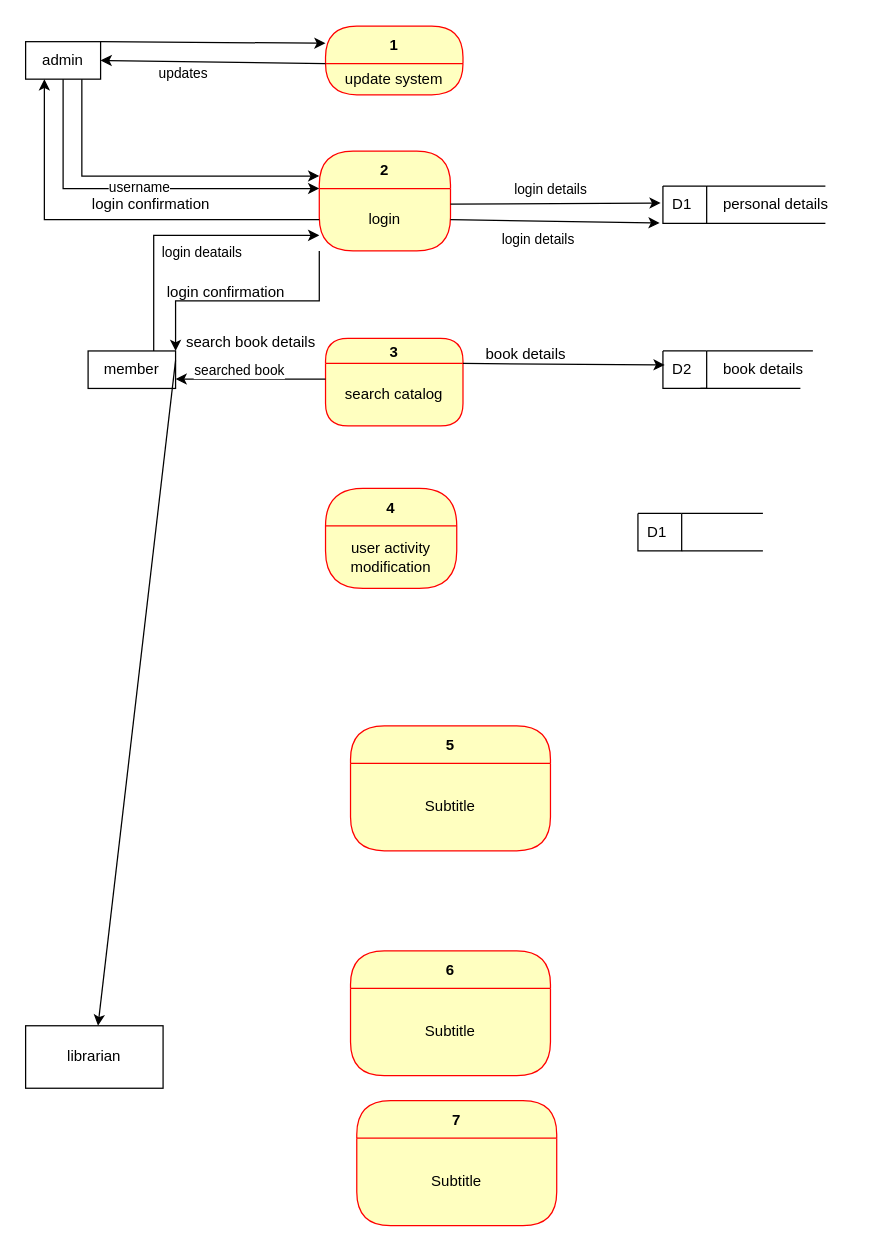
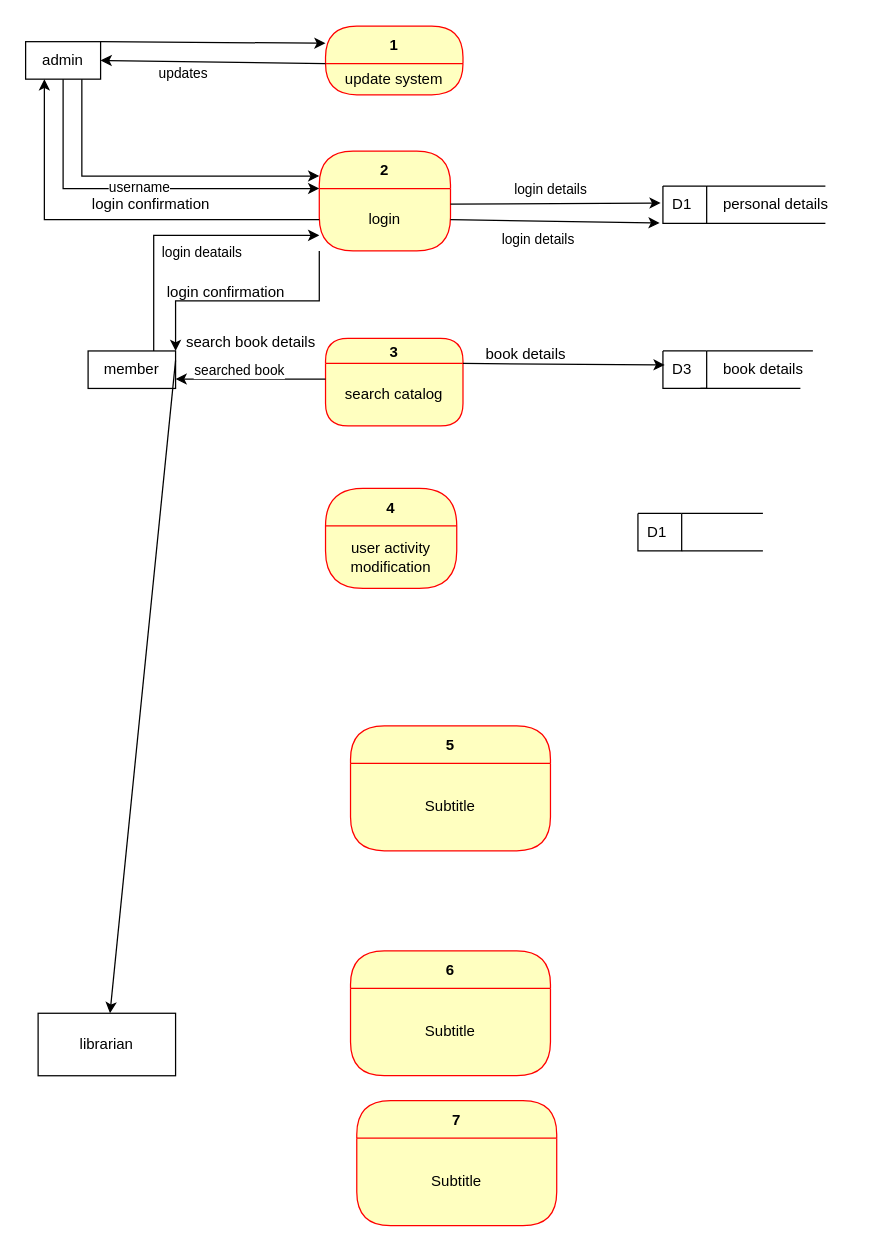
node "D2": label "D2" -> "D3"
node "librarian": moved (94, 1057) -> (107, 1044)
